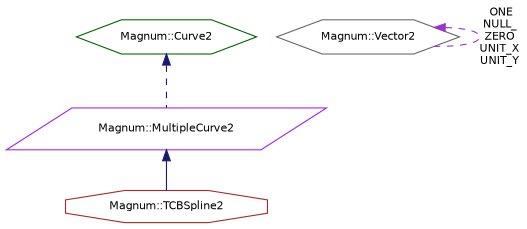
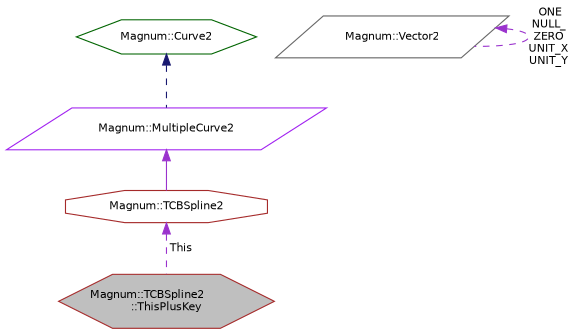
node "Magnum::Vector2": shape hexagon -> parallelogram
edge "Magnum::TCBSpline2" -> "Magnum::MultipleCurve2": color midnightblue -> darkorchid3
node "Magnum::TCBSpline2 ::ThisPlusKey": added
